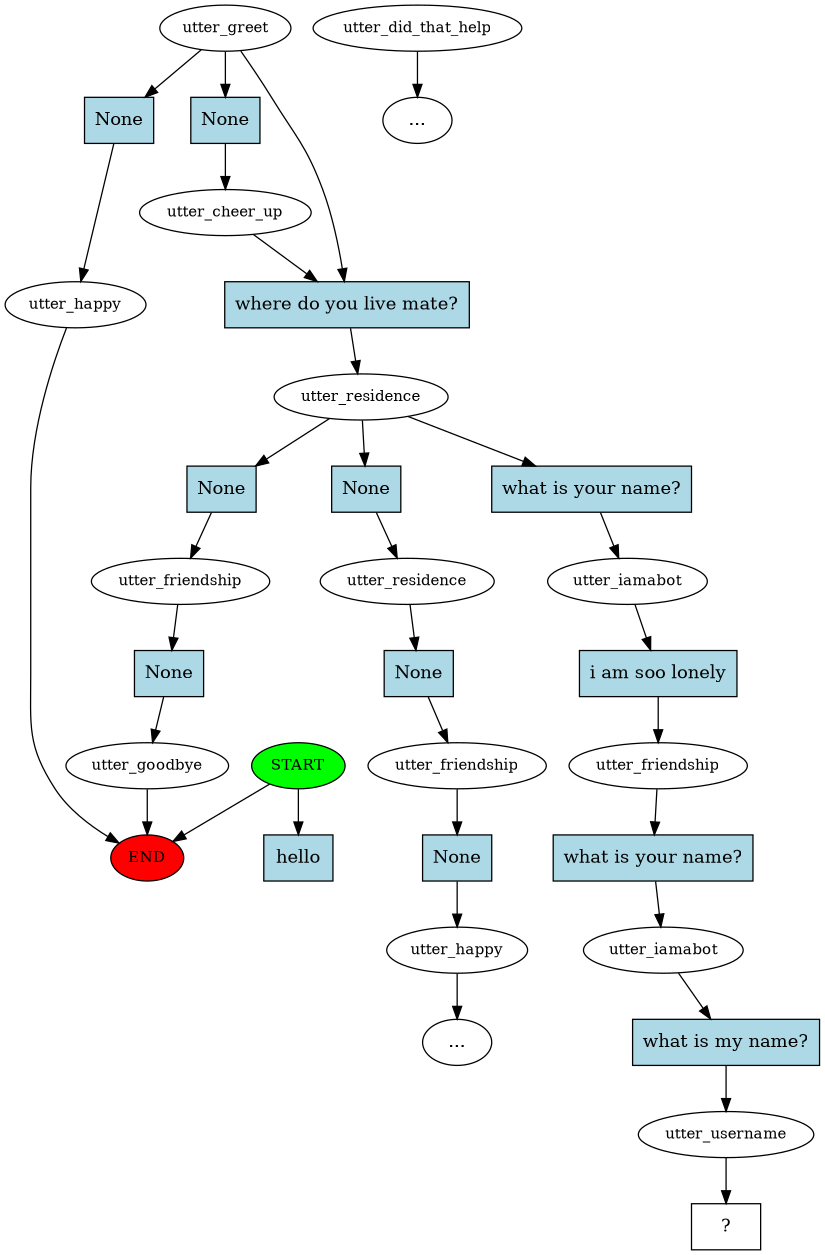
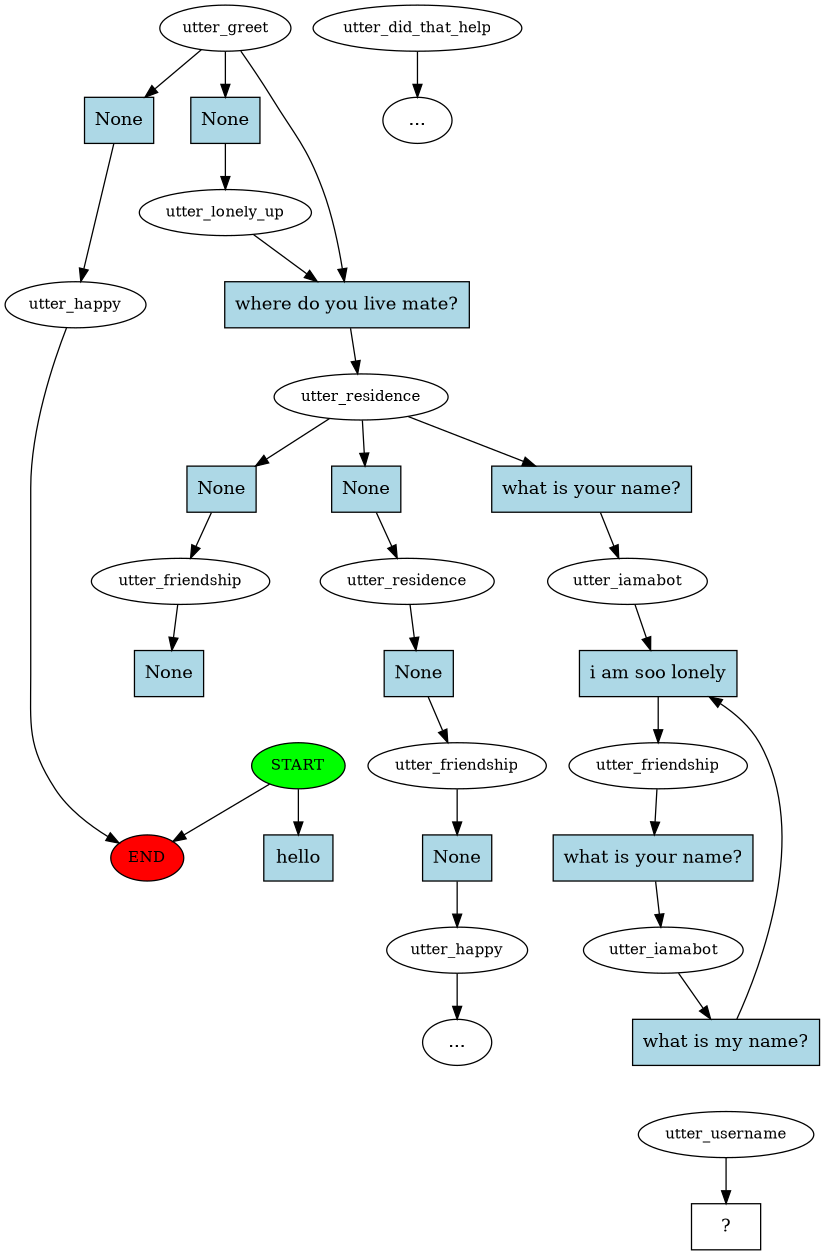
node "utter_cheer_up": label "utter_cheer_up" -> "utter_lonely_up"
node "utter_goodbye": removed
edge "what is my name?" -> "utter_username": now "what is my name?" -> "i am soo lonely"
